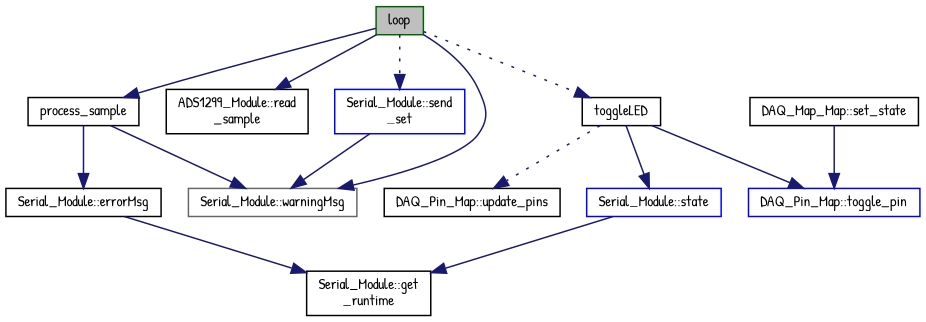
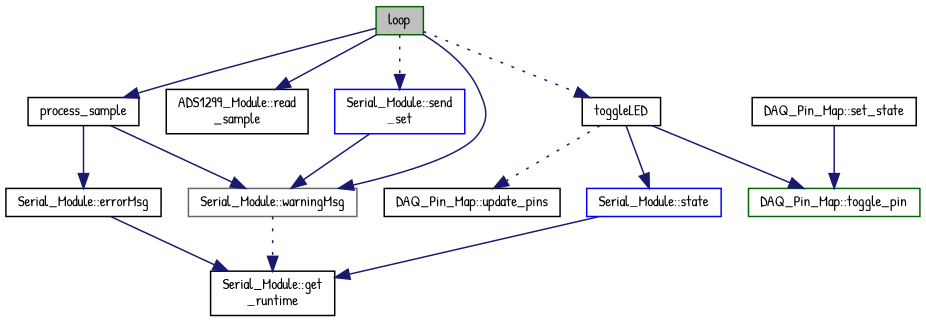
node "DAQ_Map_Map::set_state": label "DAQ_Map_Map::set_state" -> "DAQ_Pin_Map::set_state"
node "DAQ_Pin_Map::toggle_pin": color blue -> darkgreen
edge "Serial_Module::warningMsg" -> "Serial_Module::get _runtime": added
